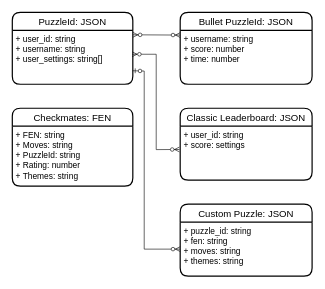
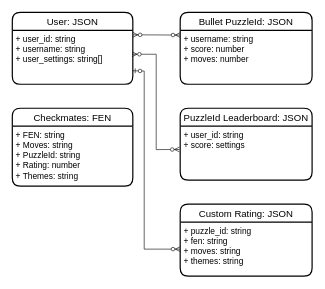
node "PuzzleId: JSON": label "PuzzleId: JSON" -> "User: JSON"
node "+ username: string + score: number + time: number": label "+ username: string + score: number + time: number" -> "+ username: string + score: number + moves: number"
node "Classic Leaderboard: JSON": label "Classic Leaderboard: JSON" -> "PuzzleId Leaderboard: JSON"
node "Custom Puzzle: JSON": label "Custom Puzzle: JSON" -> "Custom Rating: JSON"
